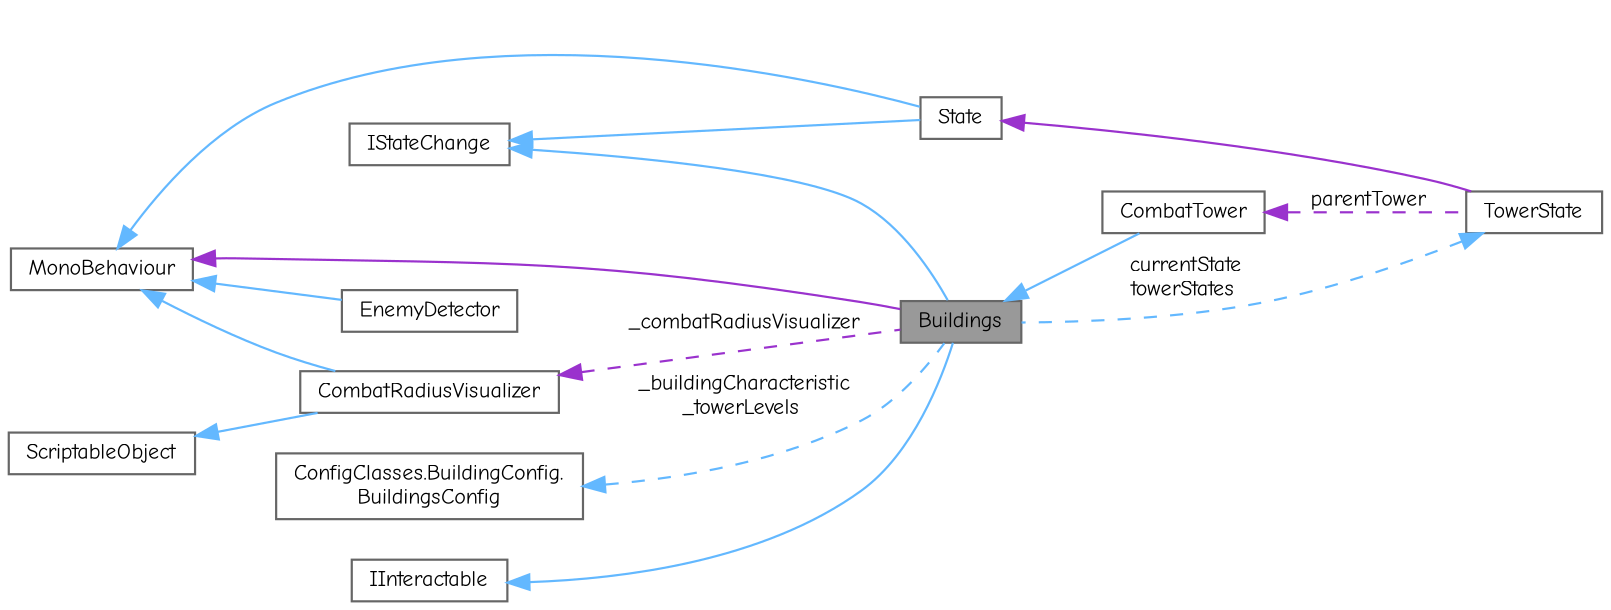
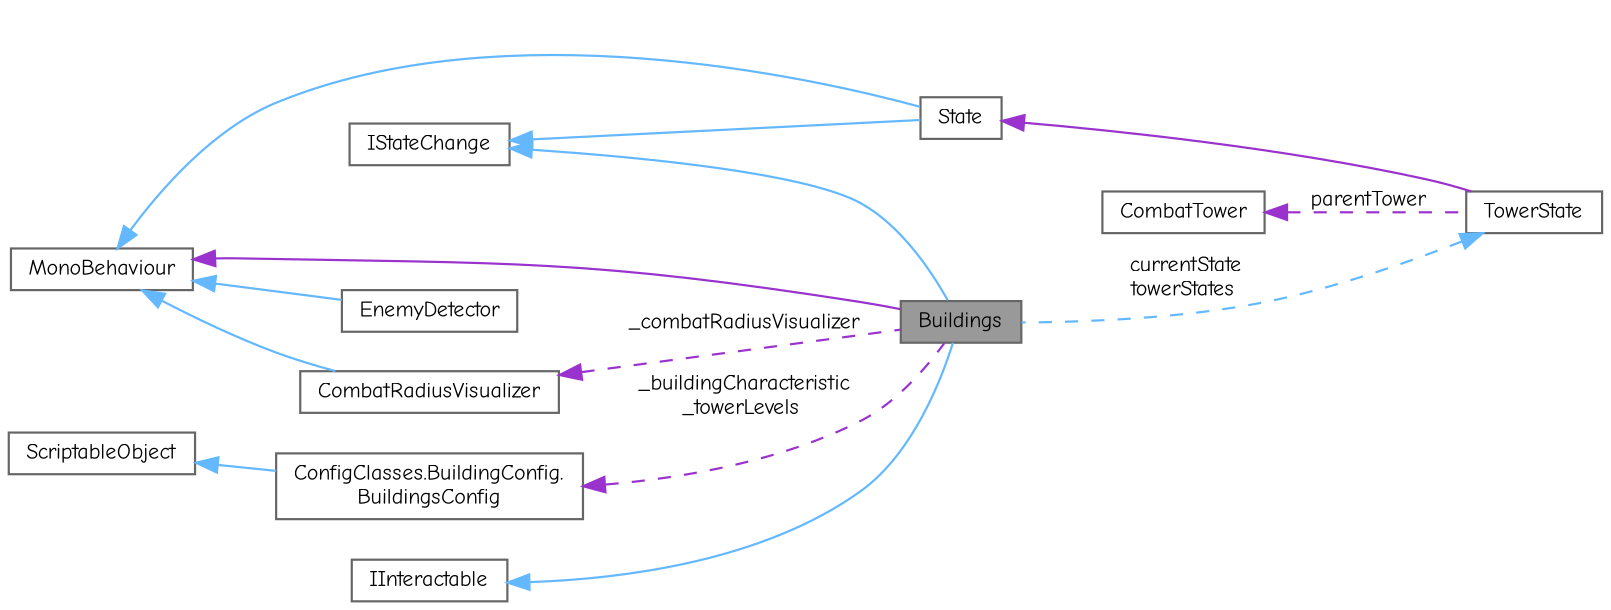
edge "CombatTower" -> "Buildings": removed
edge "CombatRadiusVisualizer" -> "ScriptableObject": now "ConfigClasses.BuildingConfig. BuildingsConfig" -> "ScriptableObject"
edge "Buildings" -> "ConfigClasses.BuildingConfig. BuildingsConfig": color steelblue1 -> darkorchid3
